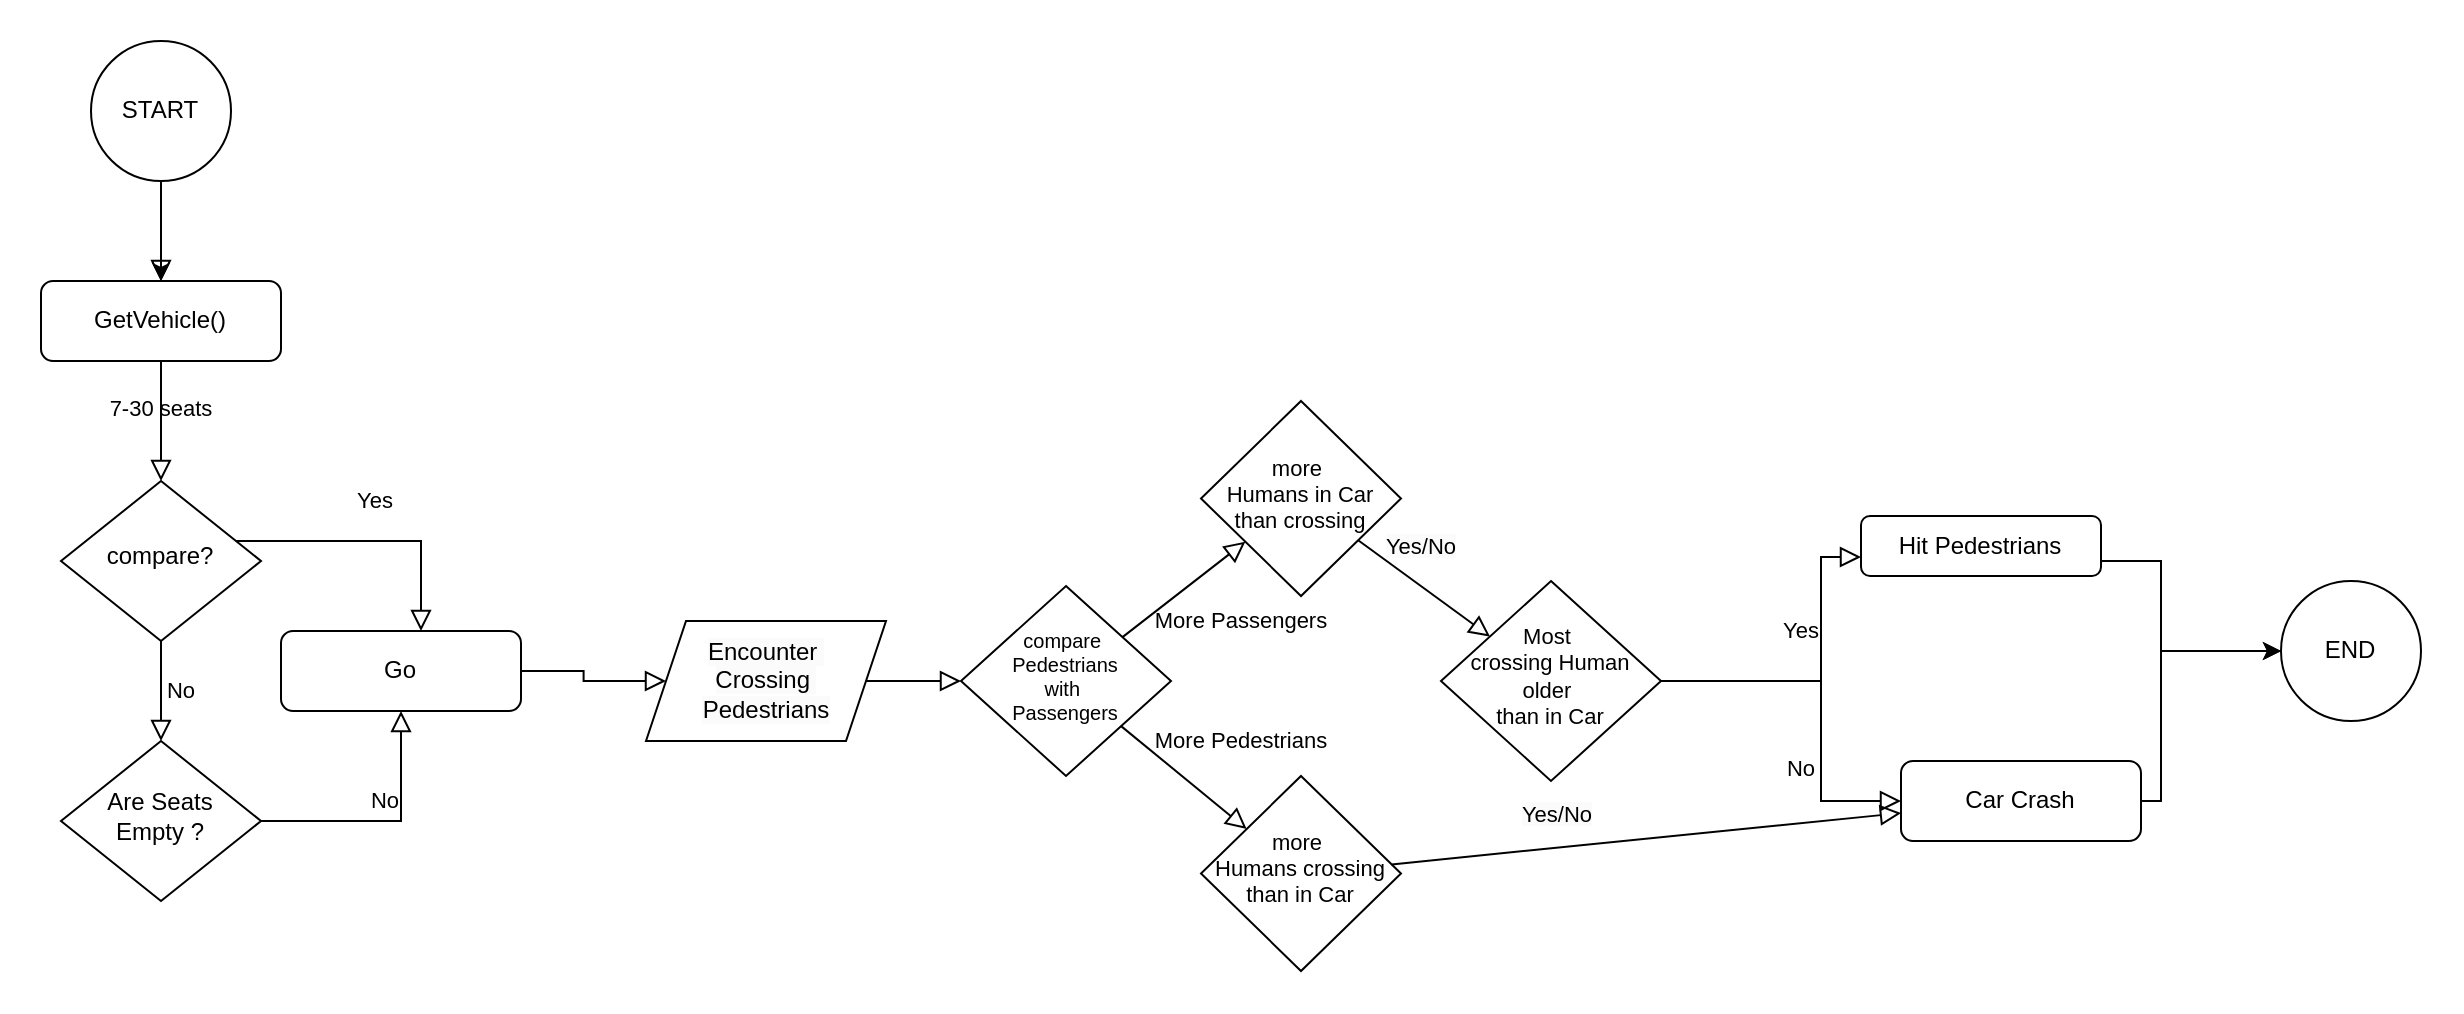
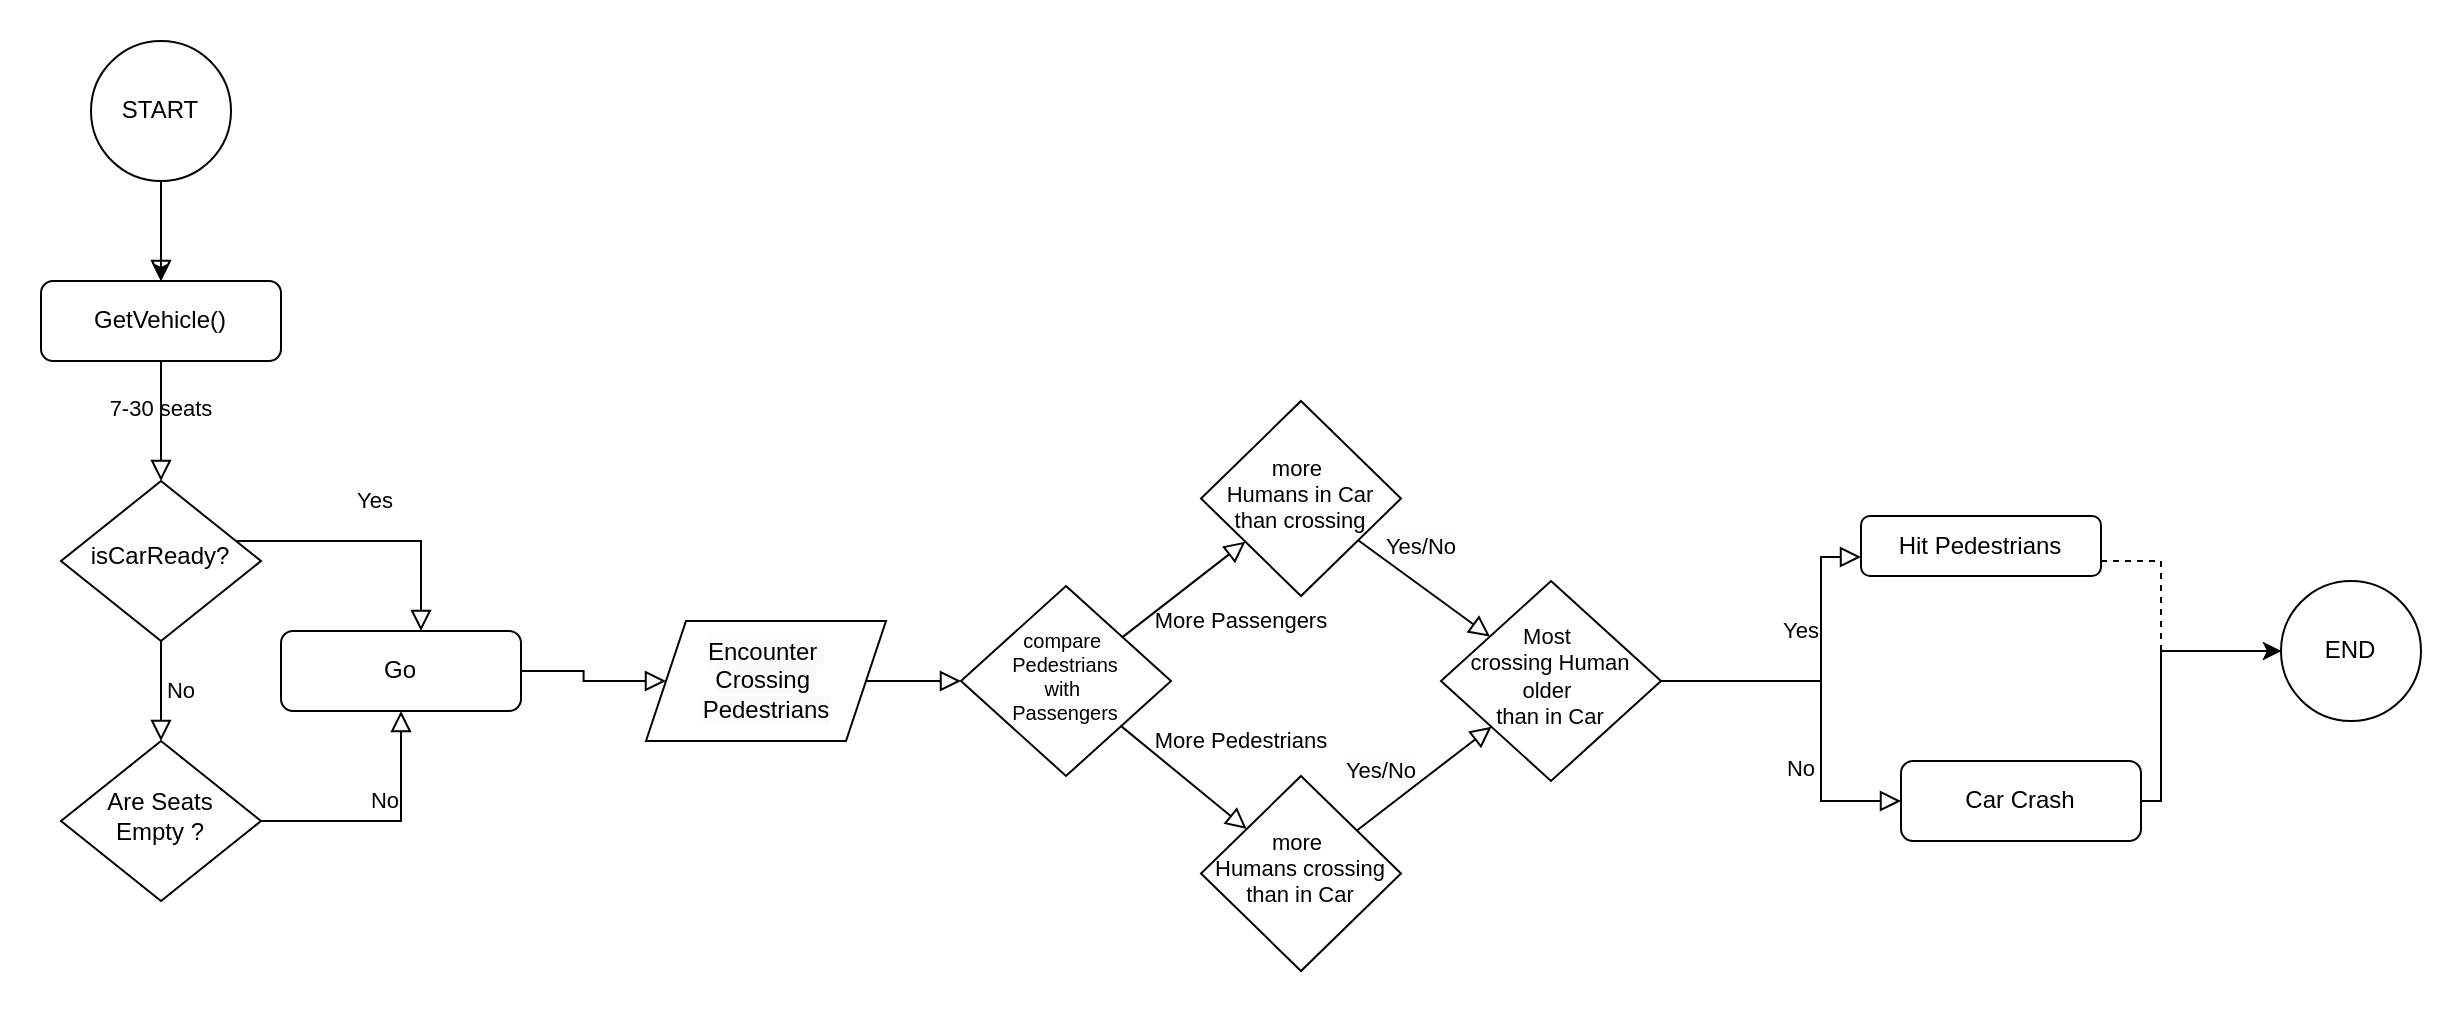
node "compare?": label "compare?" -> "isCarReady?"
edge "Hit Pedestrians" -> "END": style solid -> dashed
edge "more Humans crossing than in Car" -> "Car Crash": now "more Humans crossing than in Car" -> "Most crossing Human older than in Car"
